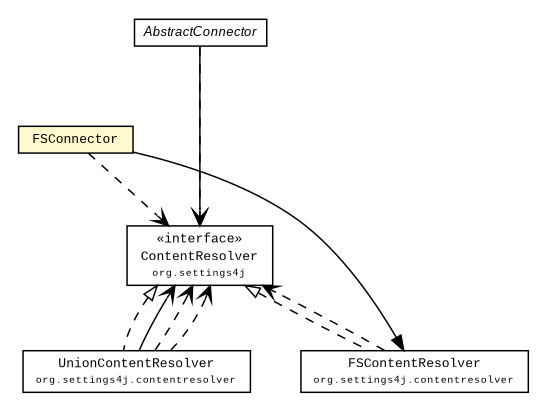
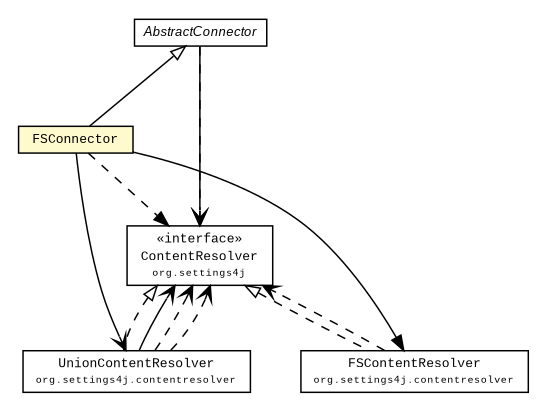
edge "FSConnector" -> "AbstractConnector": added
edge "FSConnector" -> "ContentResolver": arrowhead open -> normal
edge "FSConnector" -> "UnionContentResolver": added
